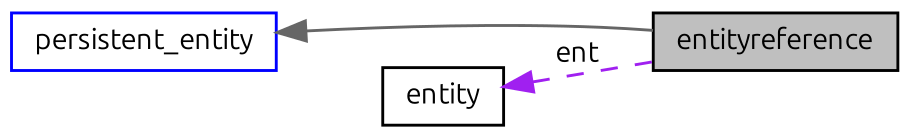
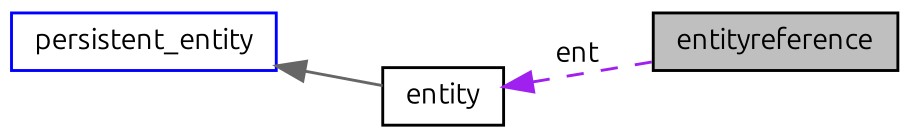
edge "entityreference" -> "persistent_entity": now "entity" -> "persistent_entity"
